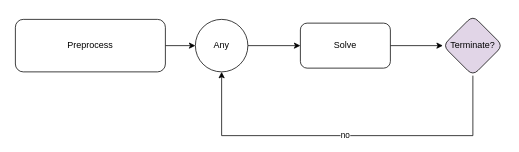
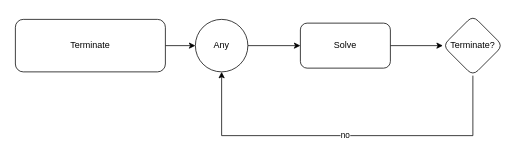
node "Preprocess": label "Preprocess" -> "Terminate"
node "Terminate?": fillcolor #e1d5e7 -> #ffffff
